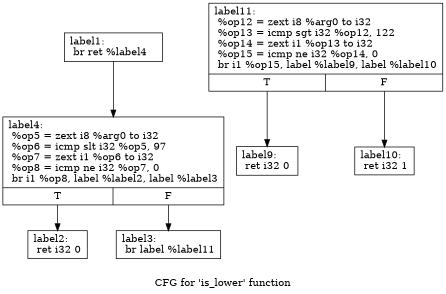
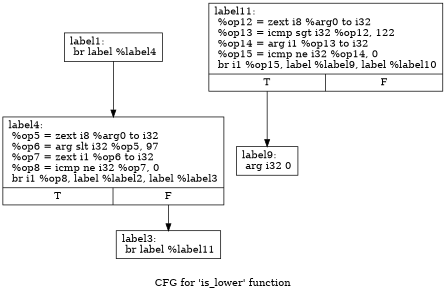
node "label11:": text "%op14 = zext i1 %op13 to i32" -> "%op14 = arg i1 %op13 to i32"
node "label1:": text "br ret %label4" -> "br label %label4"
node "label4:": text "%op6 = icmp slt i32 %op5, 97" -> "%op6 = arg slt i32 %op5, 97"
node "label10:": removed
node "label9:": text "ret i32 0" -> "arg i32 0"
node "label2:": removed
